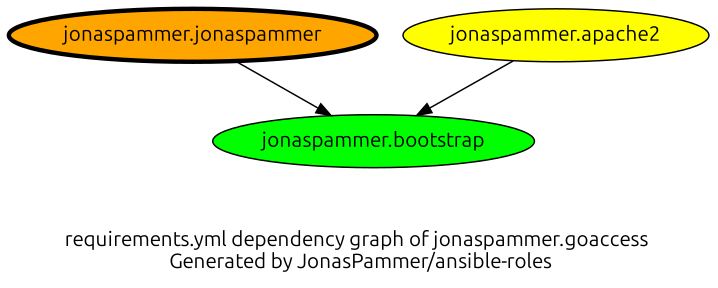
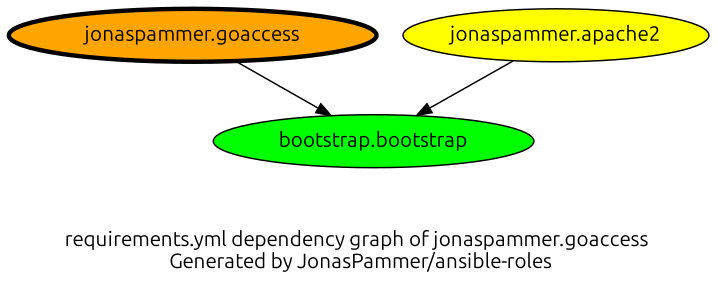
node "jonaspammer.jonaspammer": label "jonaspammer.jonaspammer" -> "jonaspammer.goaccess"
node "jonaspammer.bootstrap": label "jonaspammer.bootstrap" -> "bootstrap.bootstrap"
